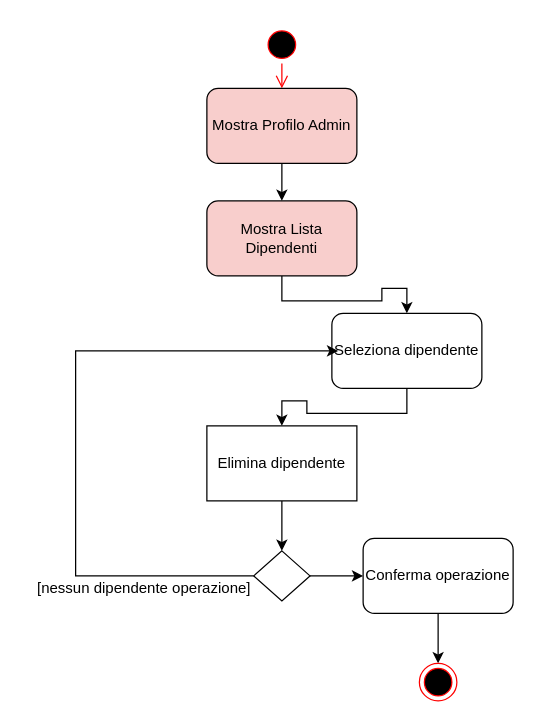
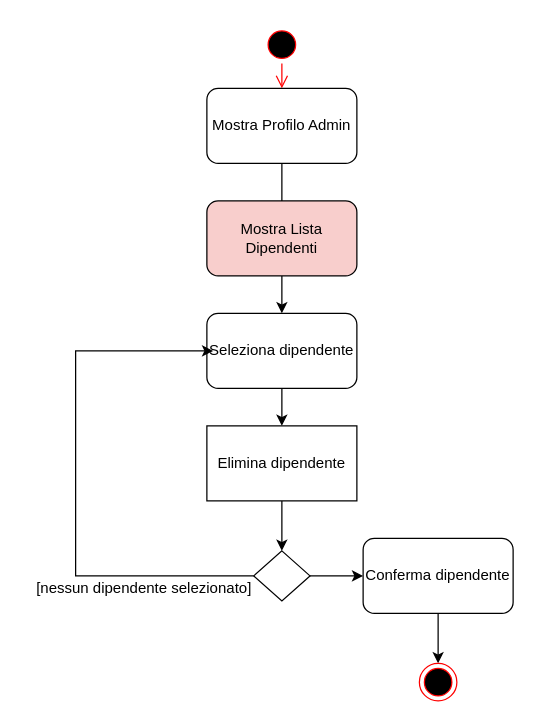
node "Mostra Profilo Admin": fillcolor #f8cecc -> #ffffff
edge "Mostra Profilo Admin" -> "Mostra Lista Dipendenti": arrowhead classic -> none
node "Seleziona dipendente": moved (407, 351) -> (282, 351)
node "Conferma operazione": label "Conferma operazione" -> "Conferma dipendente"
node "[nessun dipendente operazione]": label "[nessun dipendente operazione]" -> "[nessun dipendente selezionato]"
